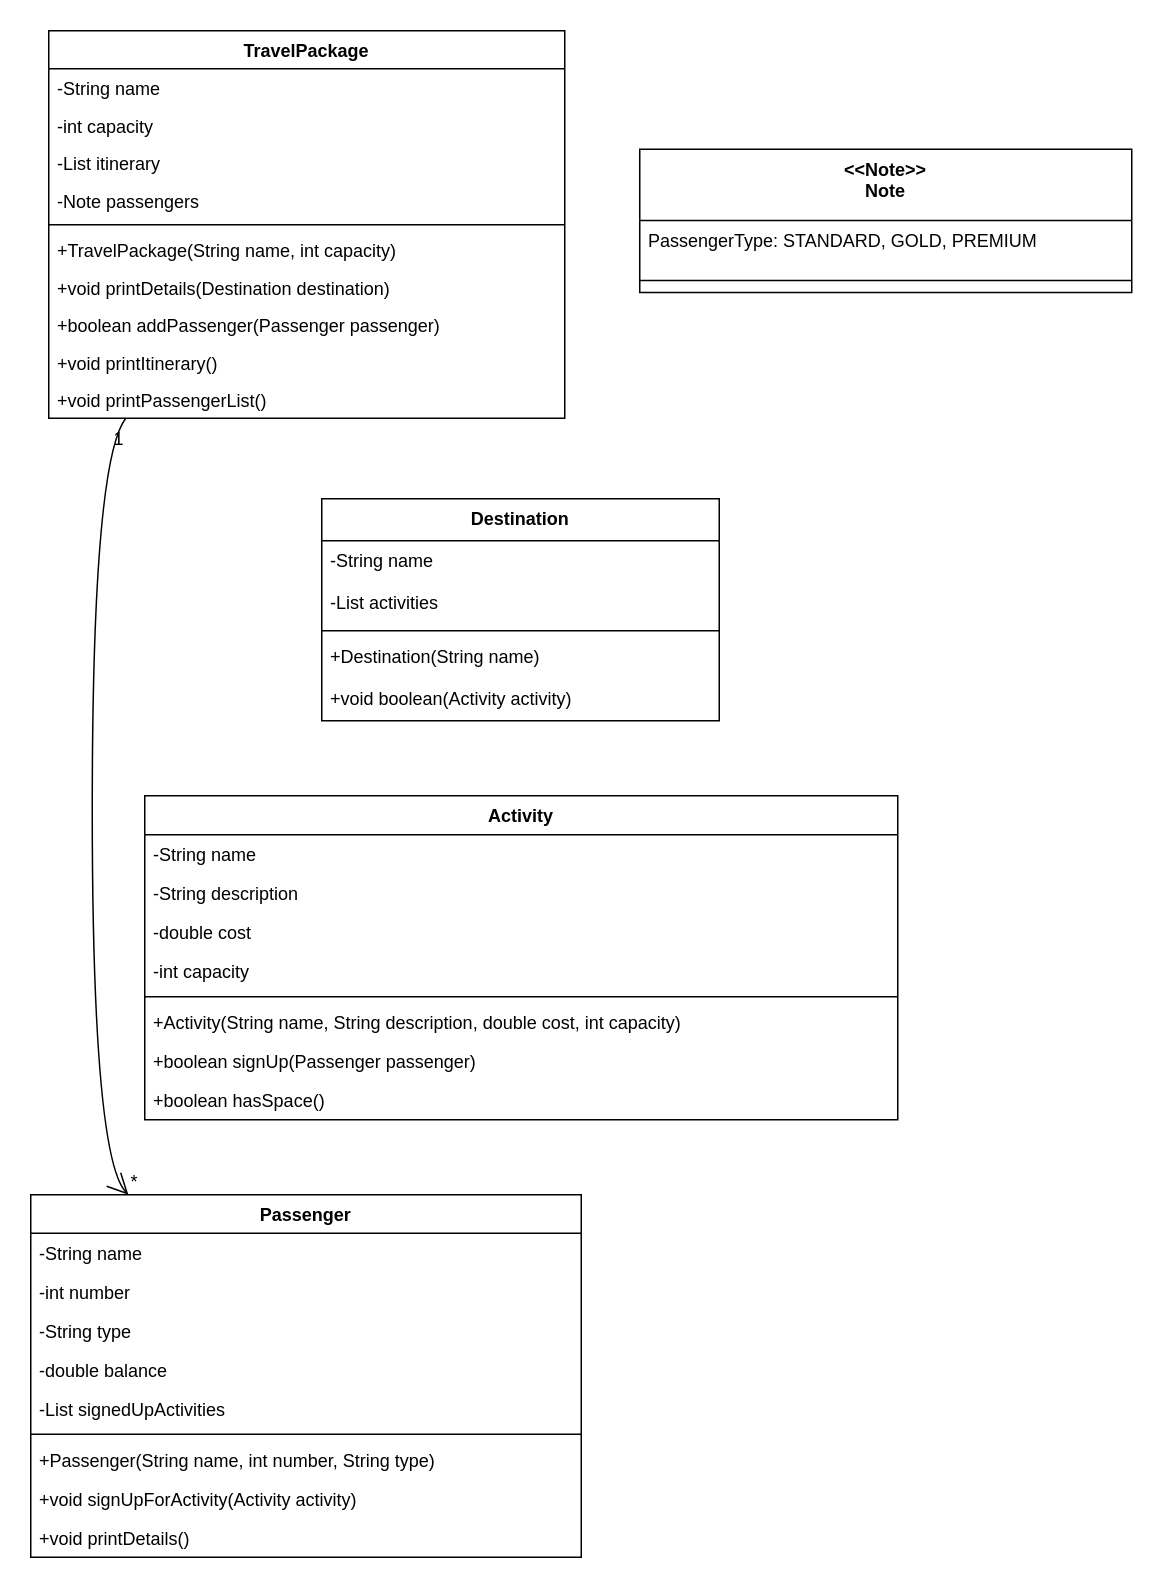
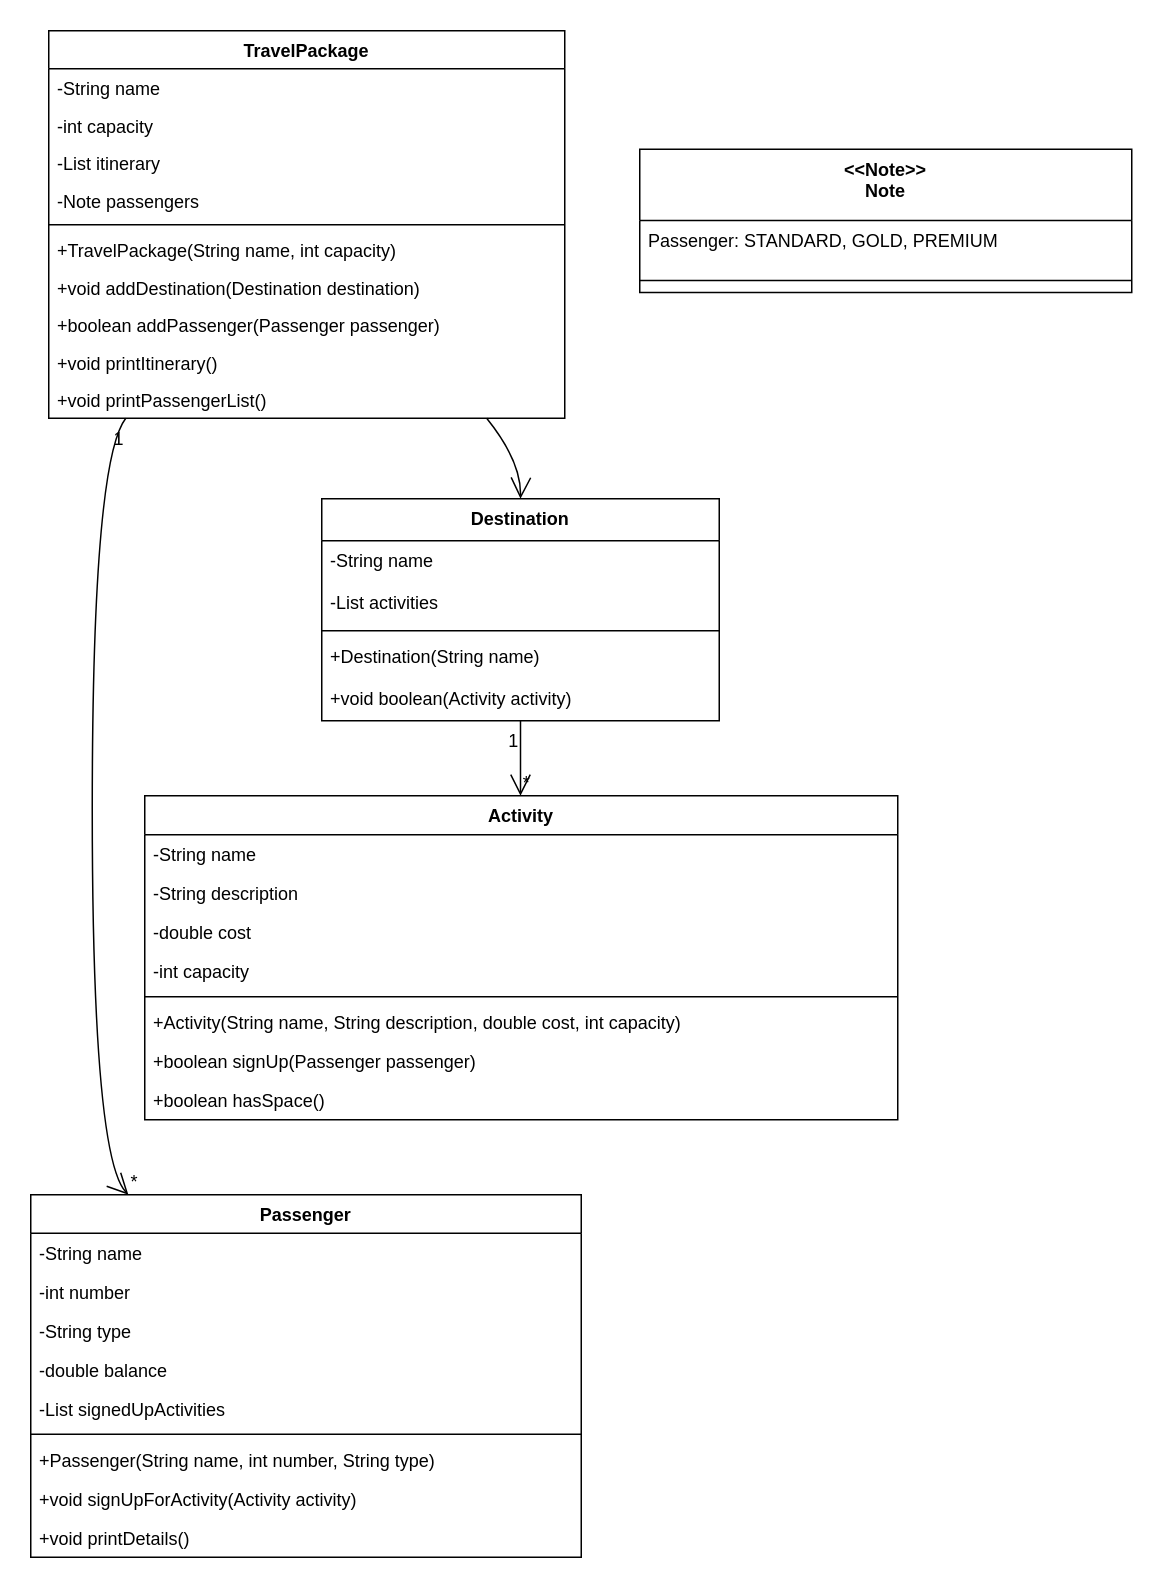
node "PassengerType: STANDARD, GOLD, PREMIUM": label "PassengerType: STANDARD, GOLD, PREMIUM" -> "Passenger: STANDARD, GOLD, PREMIUM"
node "+void printDetails(Destination destination)": label "+void printDetails(Destination destination)" -> "+void addDestination(Destination destination)"
edge "TravelPackage" -> "Destination": added
edge "Destination" -> "Activity": added, labels "1", "*"
